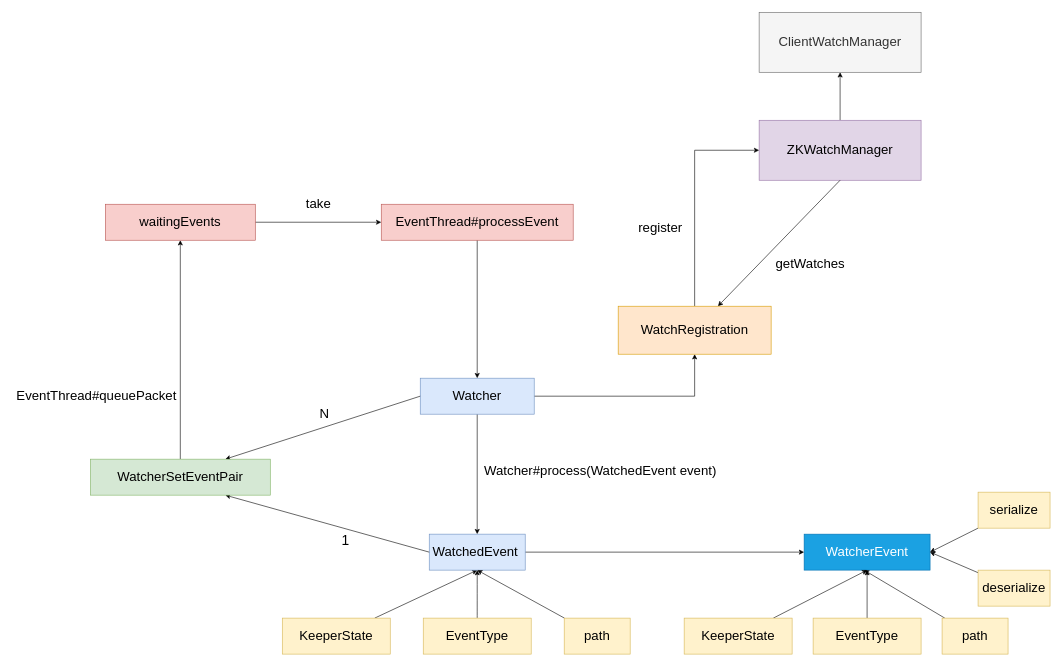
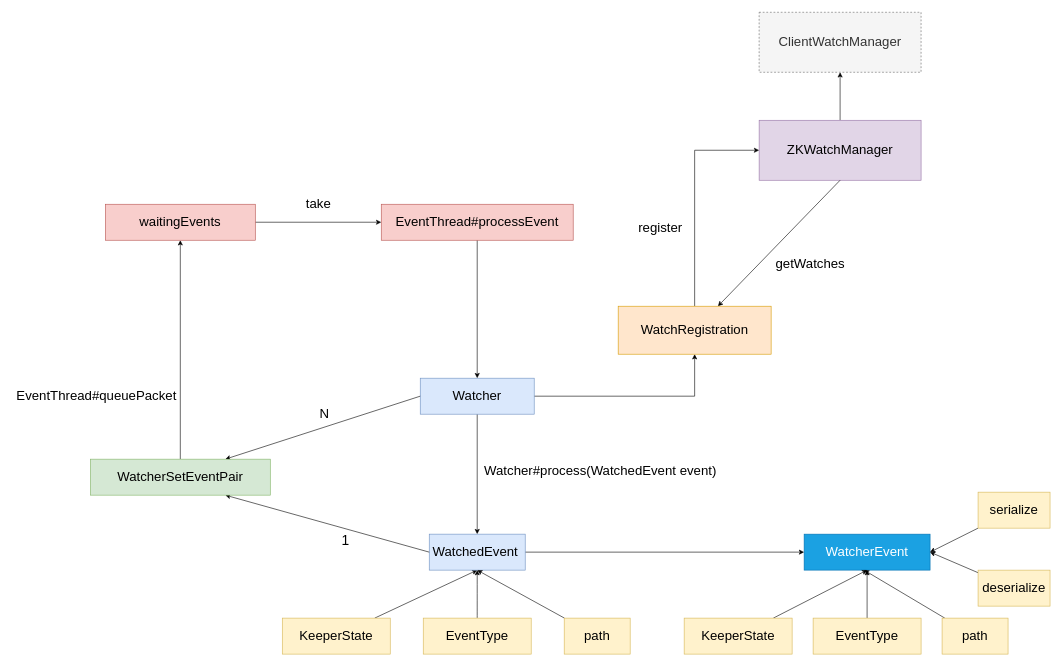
node "ClientWatchManager": style solid -> dashed
